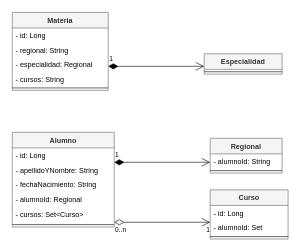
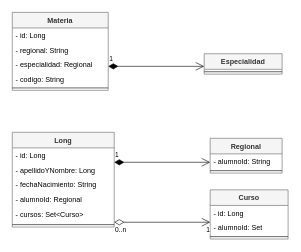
node "- cursos: String": label "- cursos: String" -> "- codigo: String"
node "Alumno": label "Alumno" -> "Long"
node "- apellidoYNombre: String": label "- apellidoYNombre: String" -> "- apellidoYNombre: Long"
